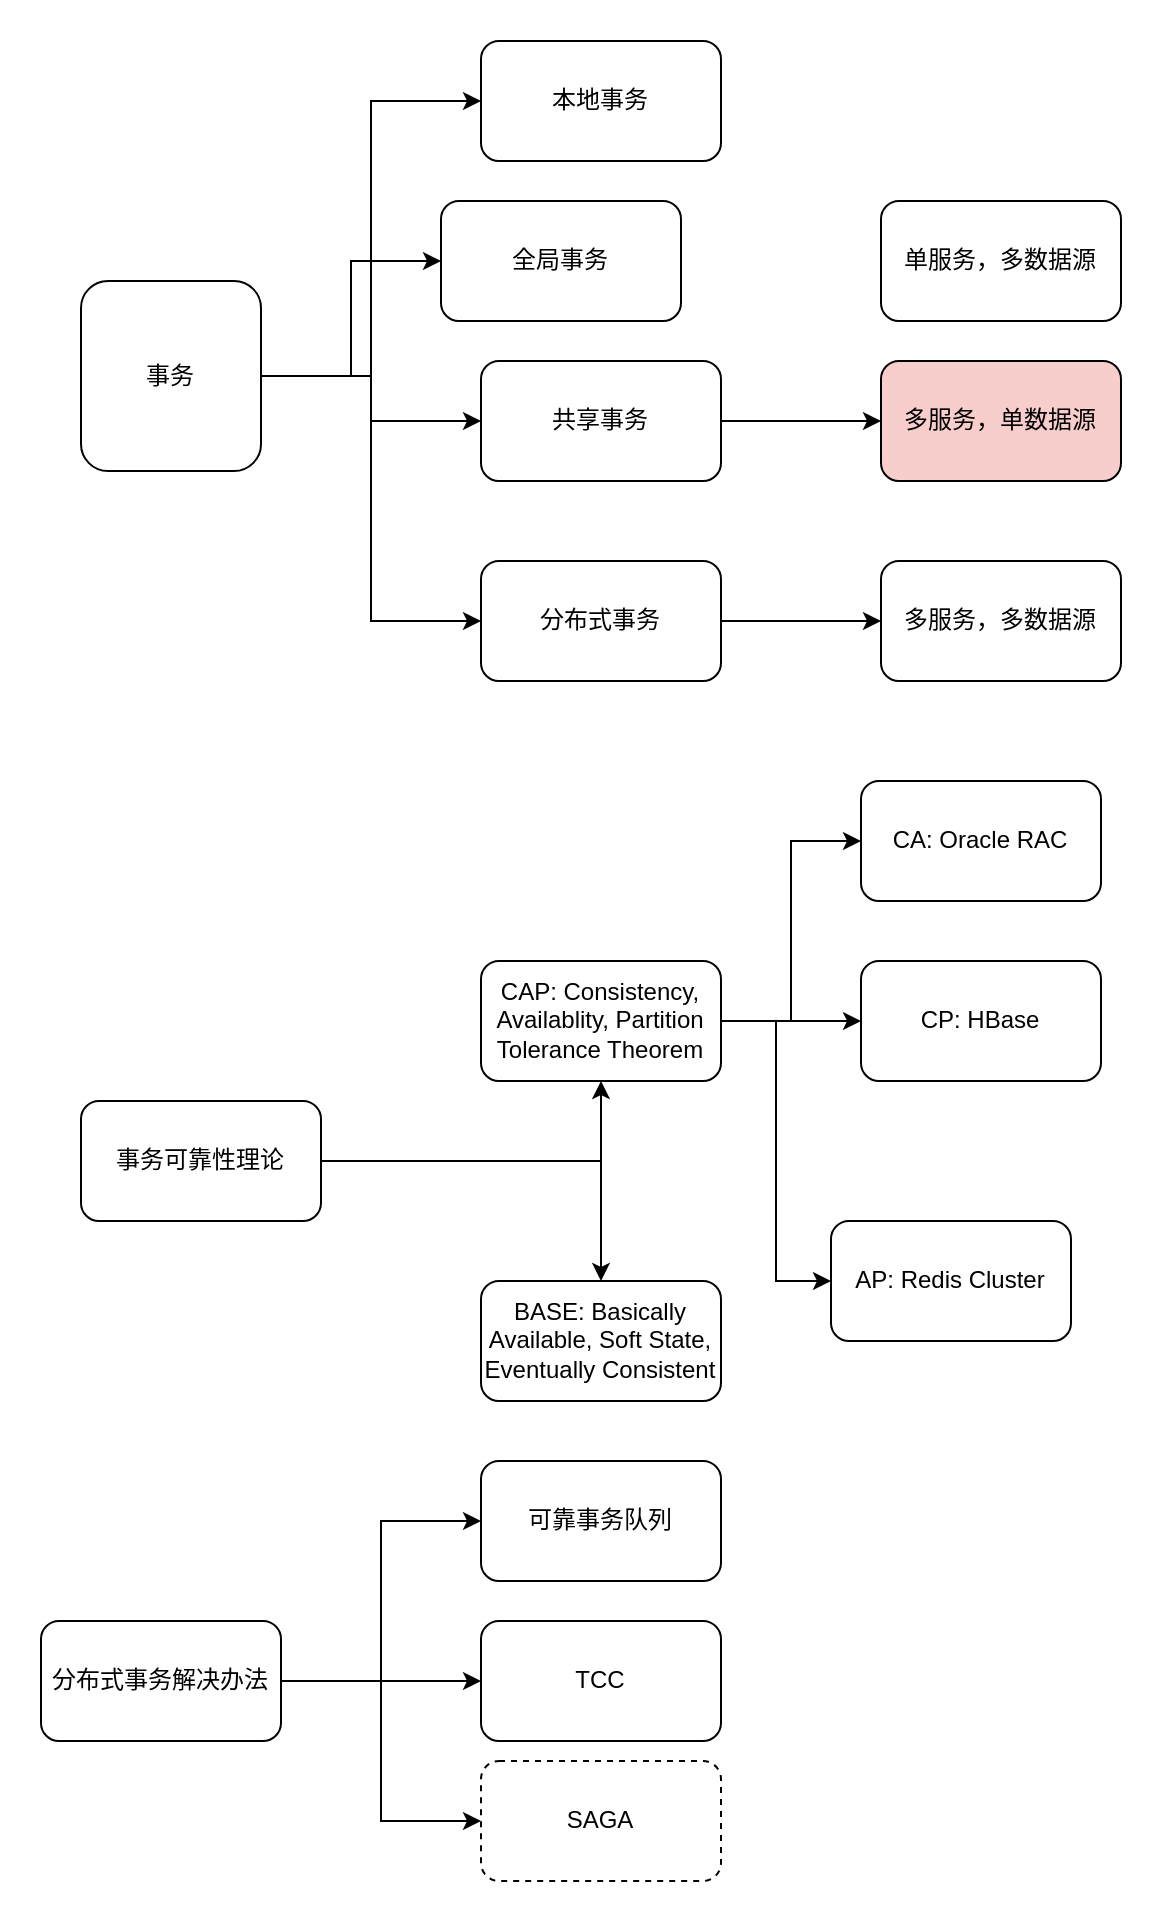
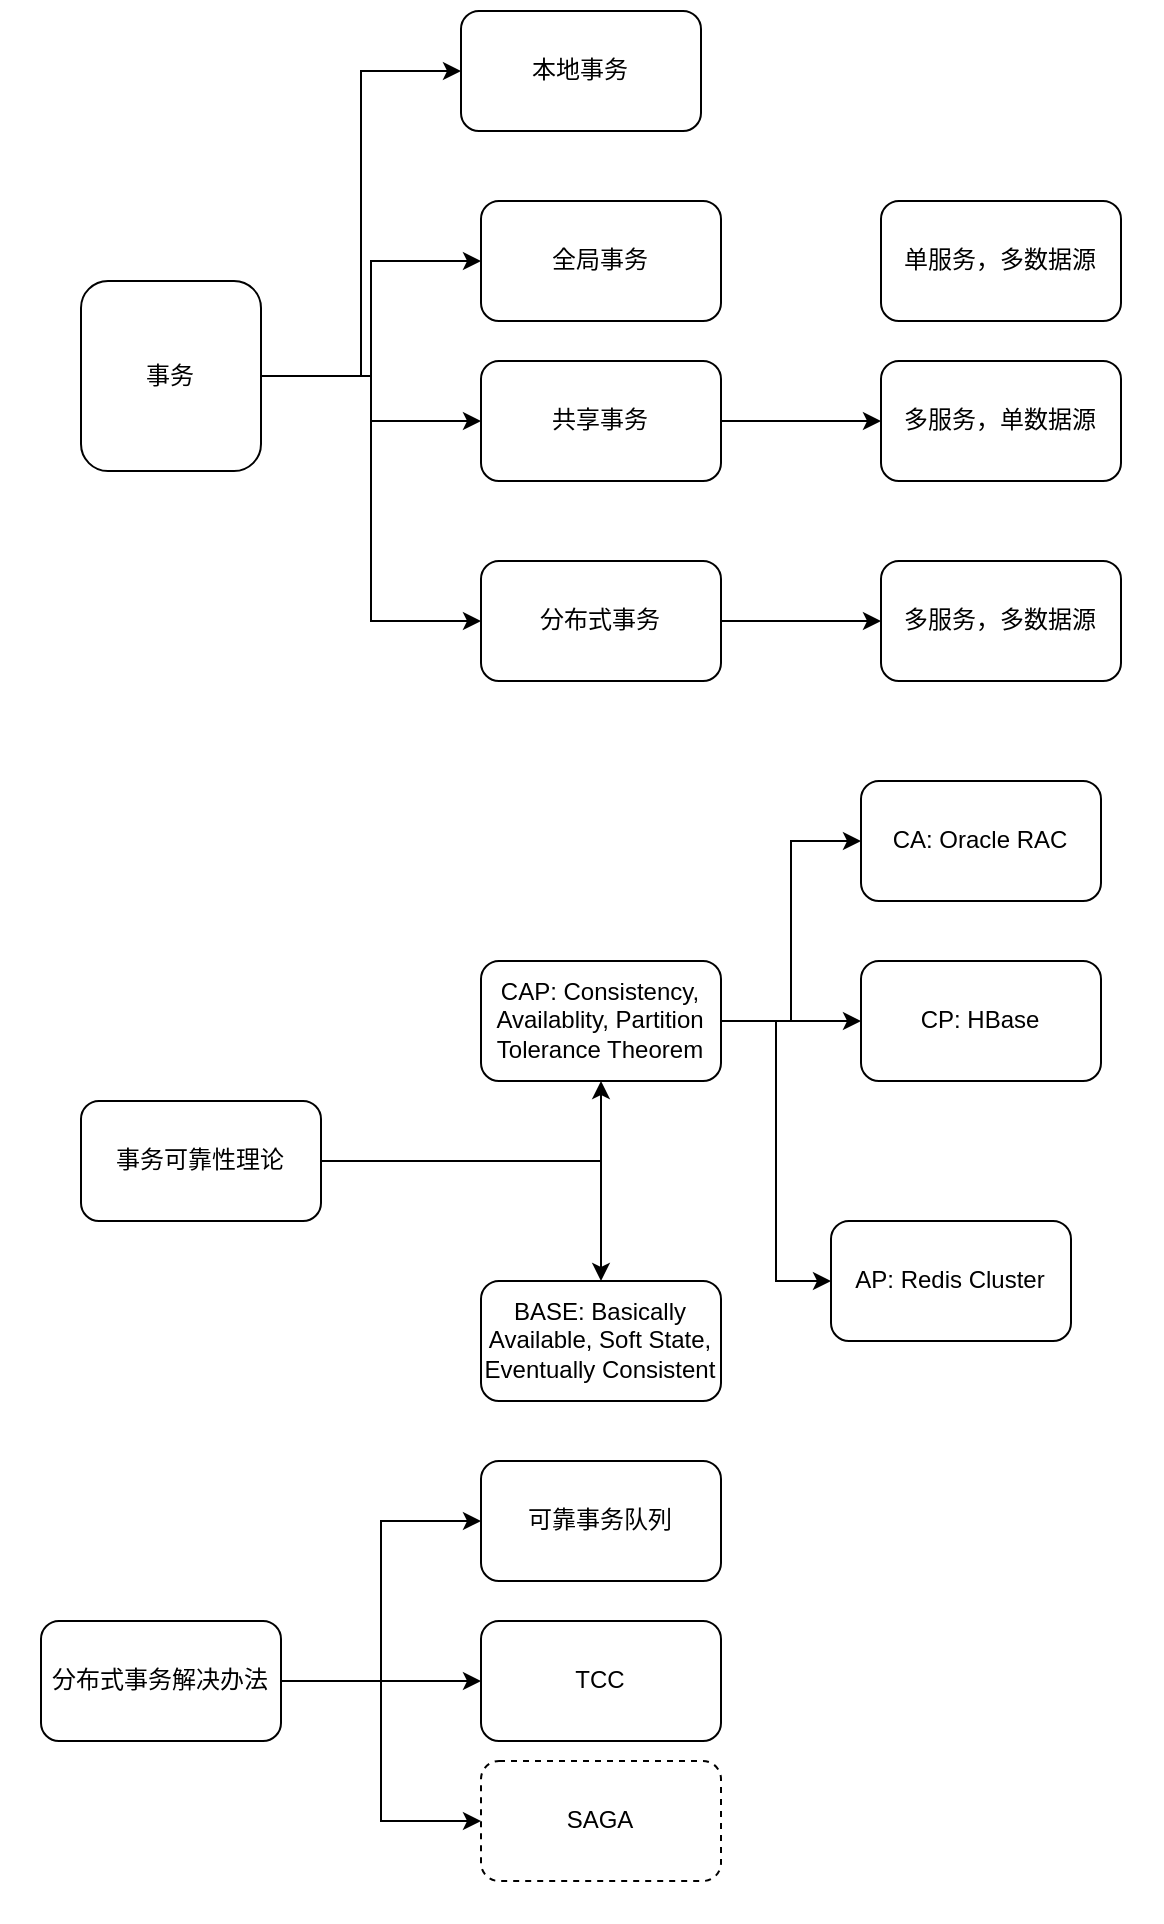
node "本地事务": moved (601, 101) -> (581, 71)
node "全局事务": moved (561, 261) -> (601, 261)
node "多服务，单数据源": fillcolor #f8cecc -> #ffffff
